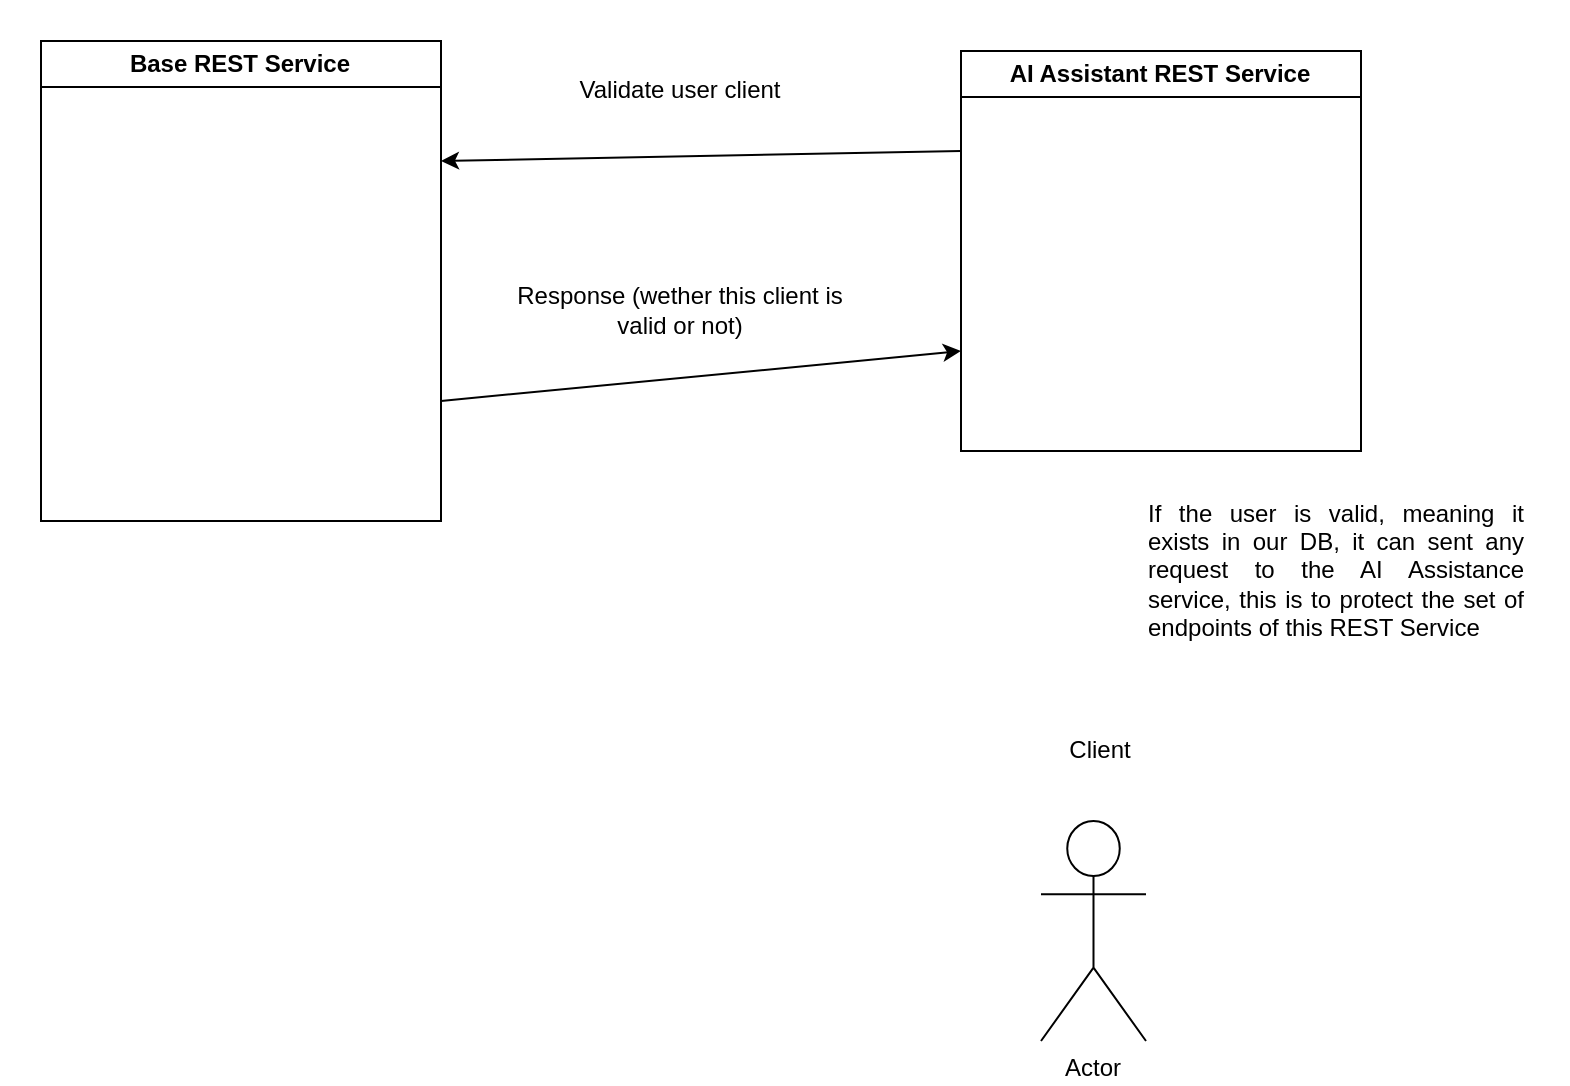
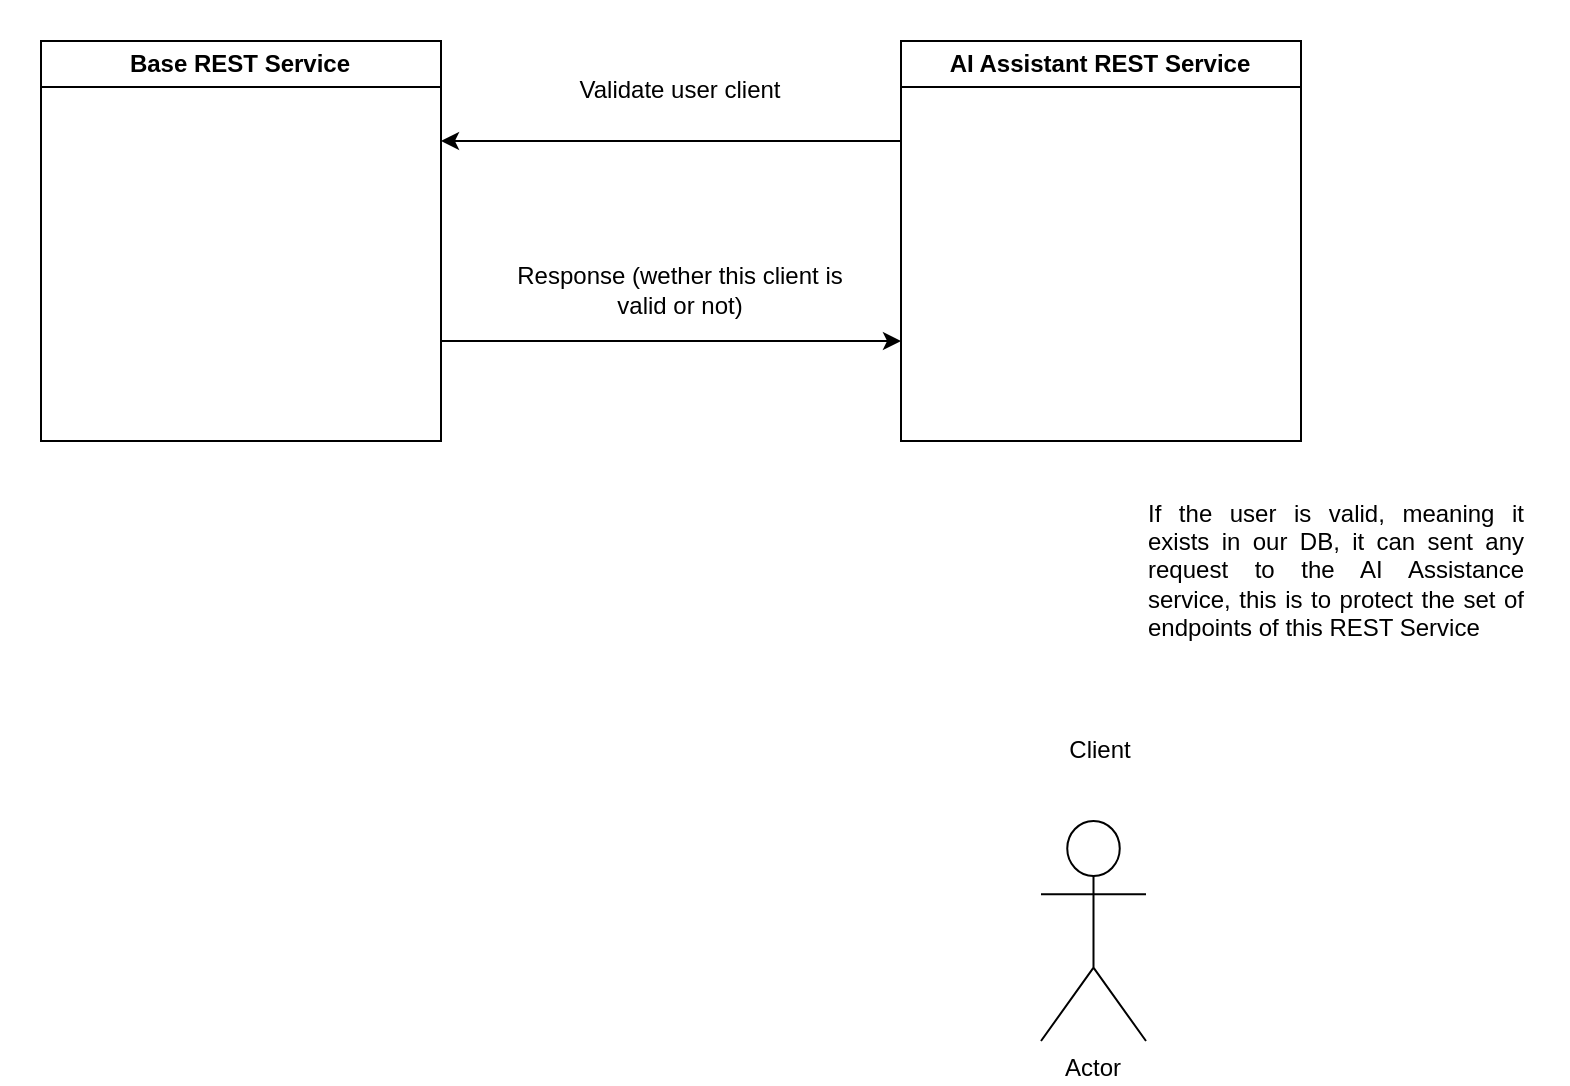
node "AI Assistant REST Service": moved (1161, 251) -> (1101, 241)
node "Base REST Service": size 400x480 -> 400x400
node "Response (wether this client is valid or not)": moved (681, 311) -> (681, 291)
